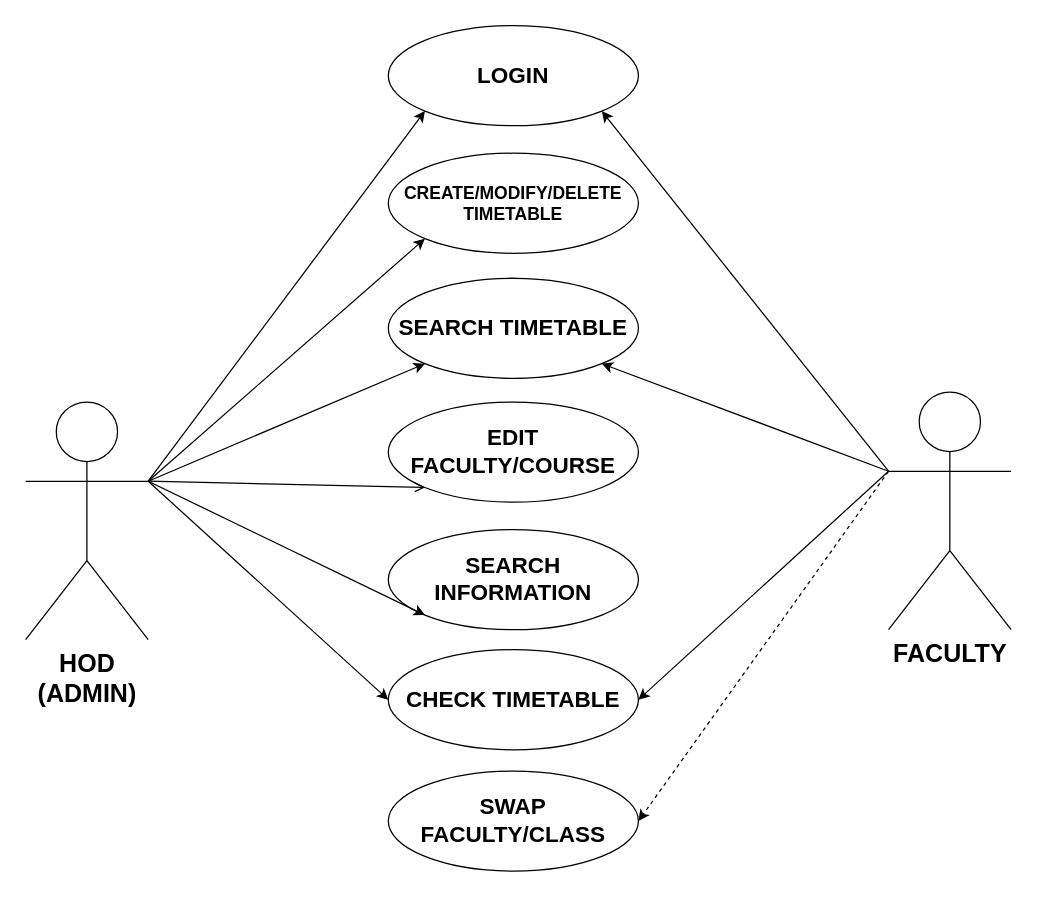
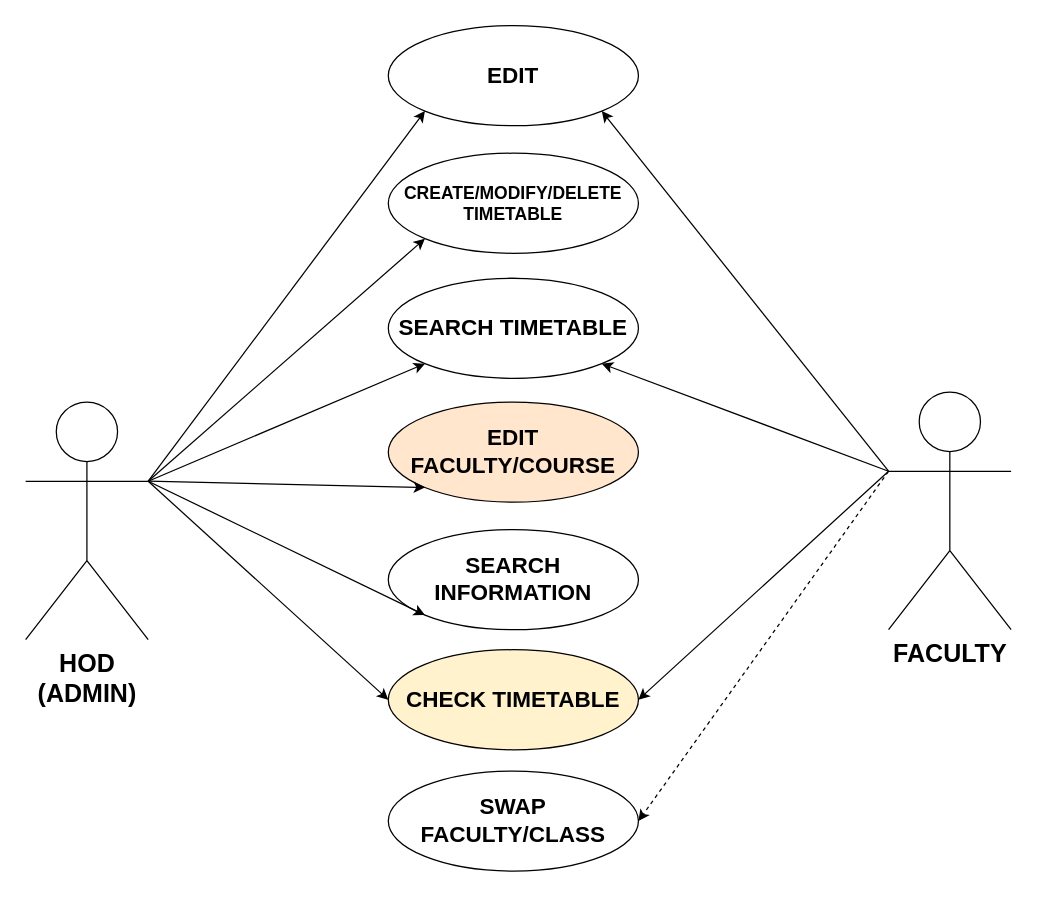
node "LOGIN": label "LOGIN" -> "EDIT"
node "EDIT FACULTY/COURSE": fillcolor #ffffff -> #ffe6cc
edge "HOD (ADMIN)" -> "EDIT FACULTY/COURSE": arrowhead open -> classic
node "CHECK TIMETABLE": fillcolor #ffffff -> #fff2cc
